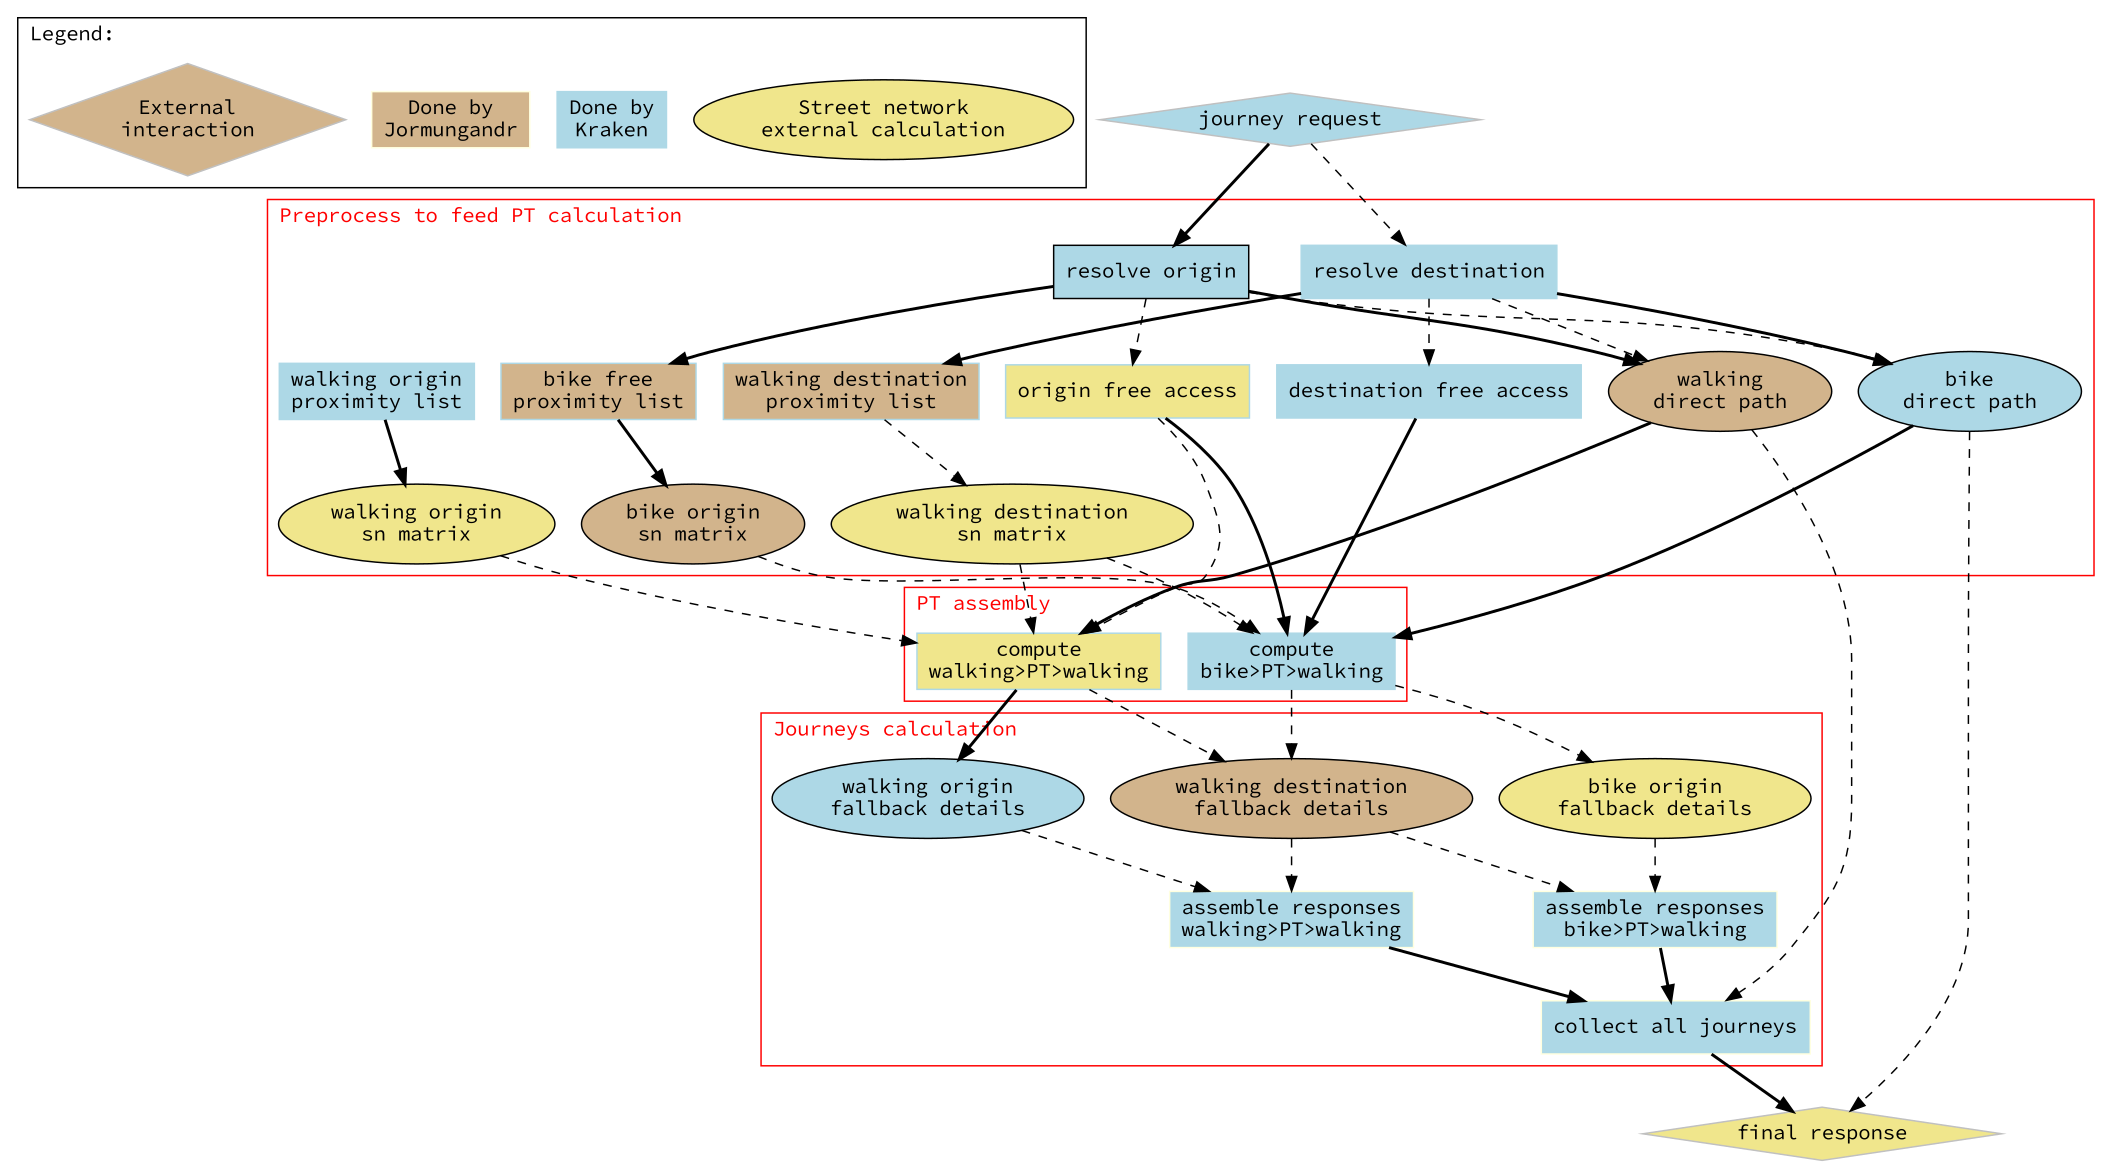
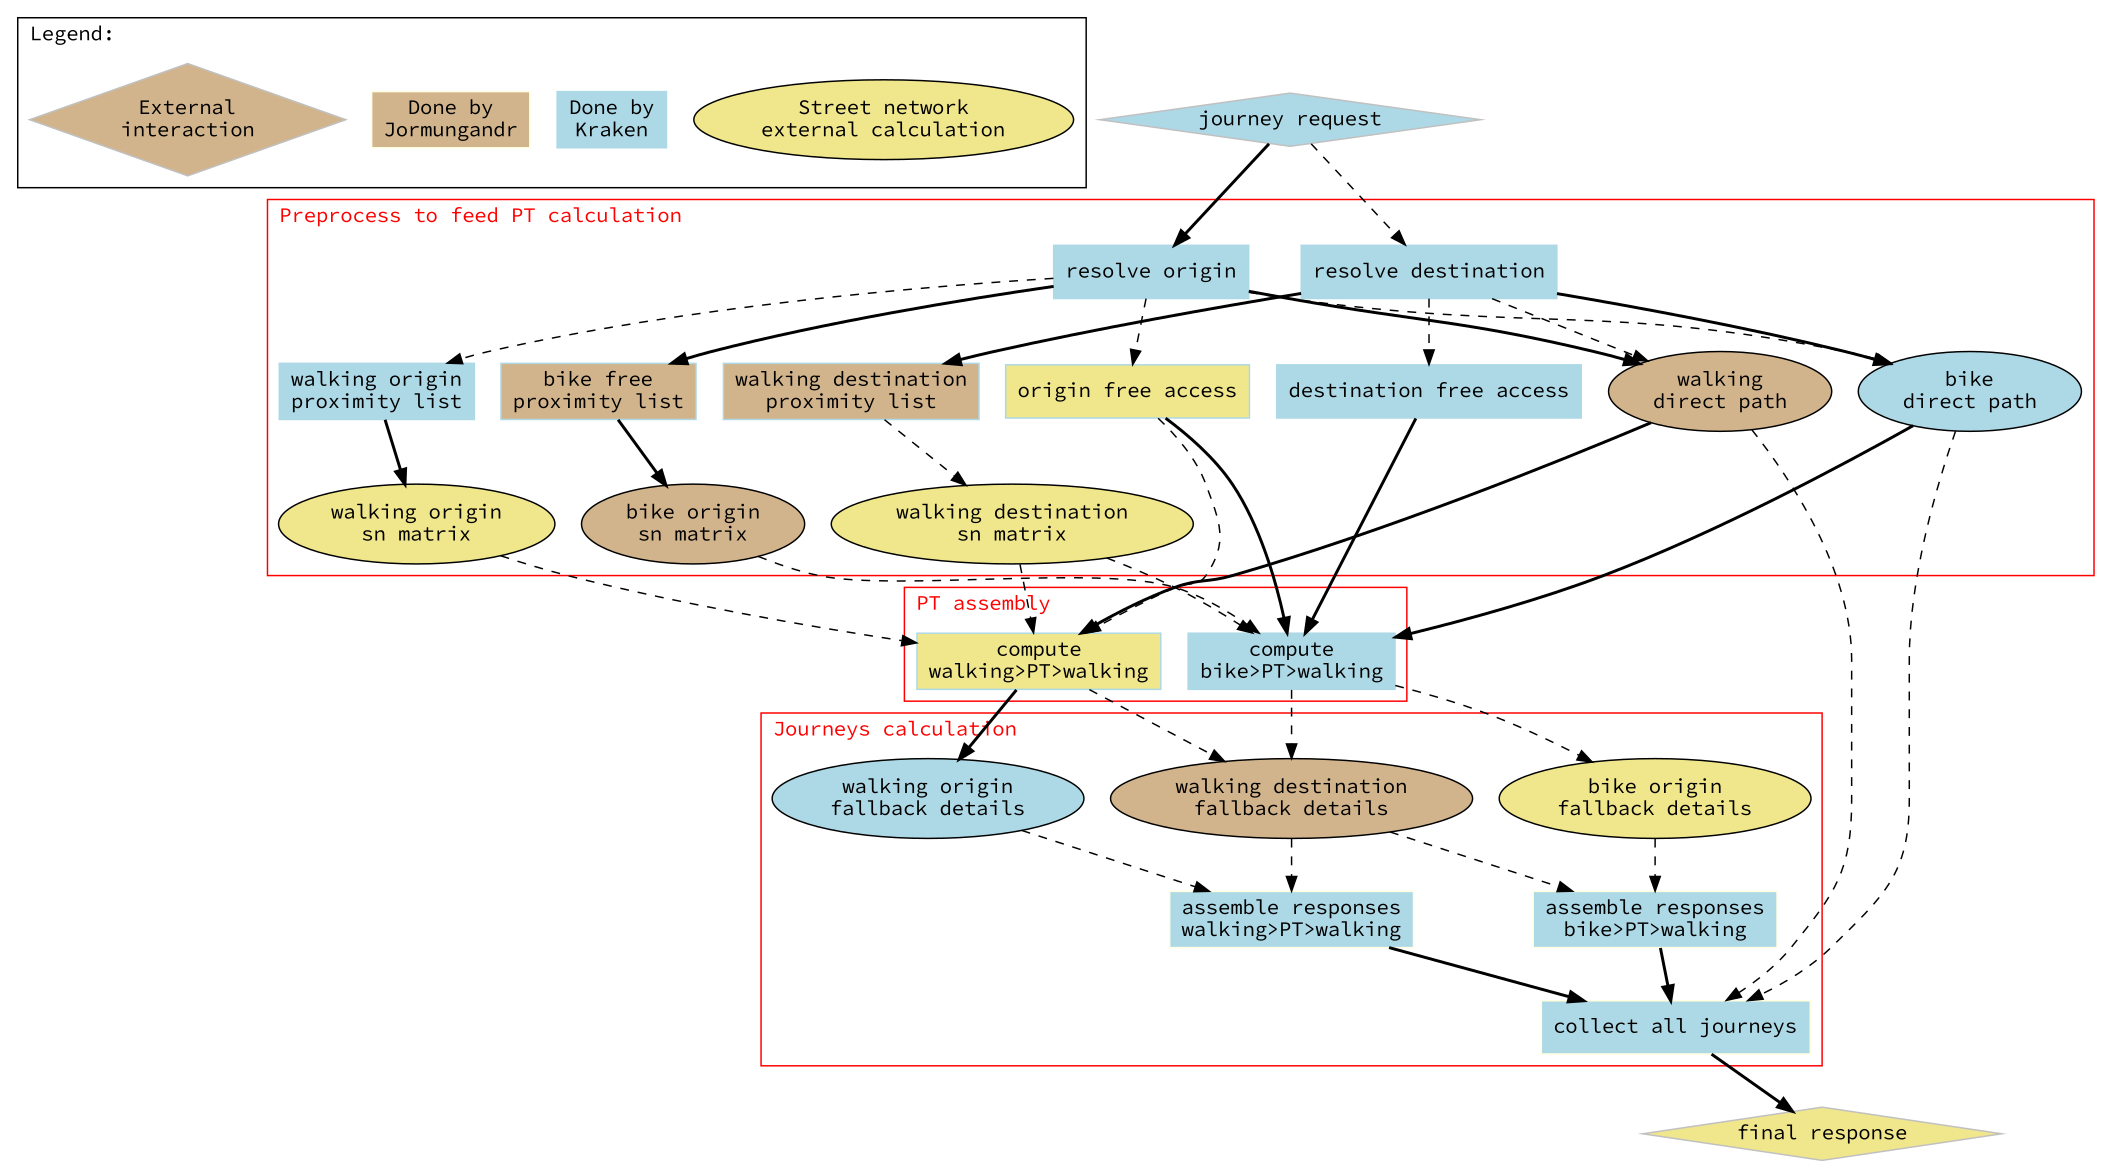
node "resolve origin": color black -> lightblue
edge "resolve origin" -> "walking origin proximity list": added
edge "bike direct path" -> "final response": now "bike direct path" -> "collect all journeys"
